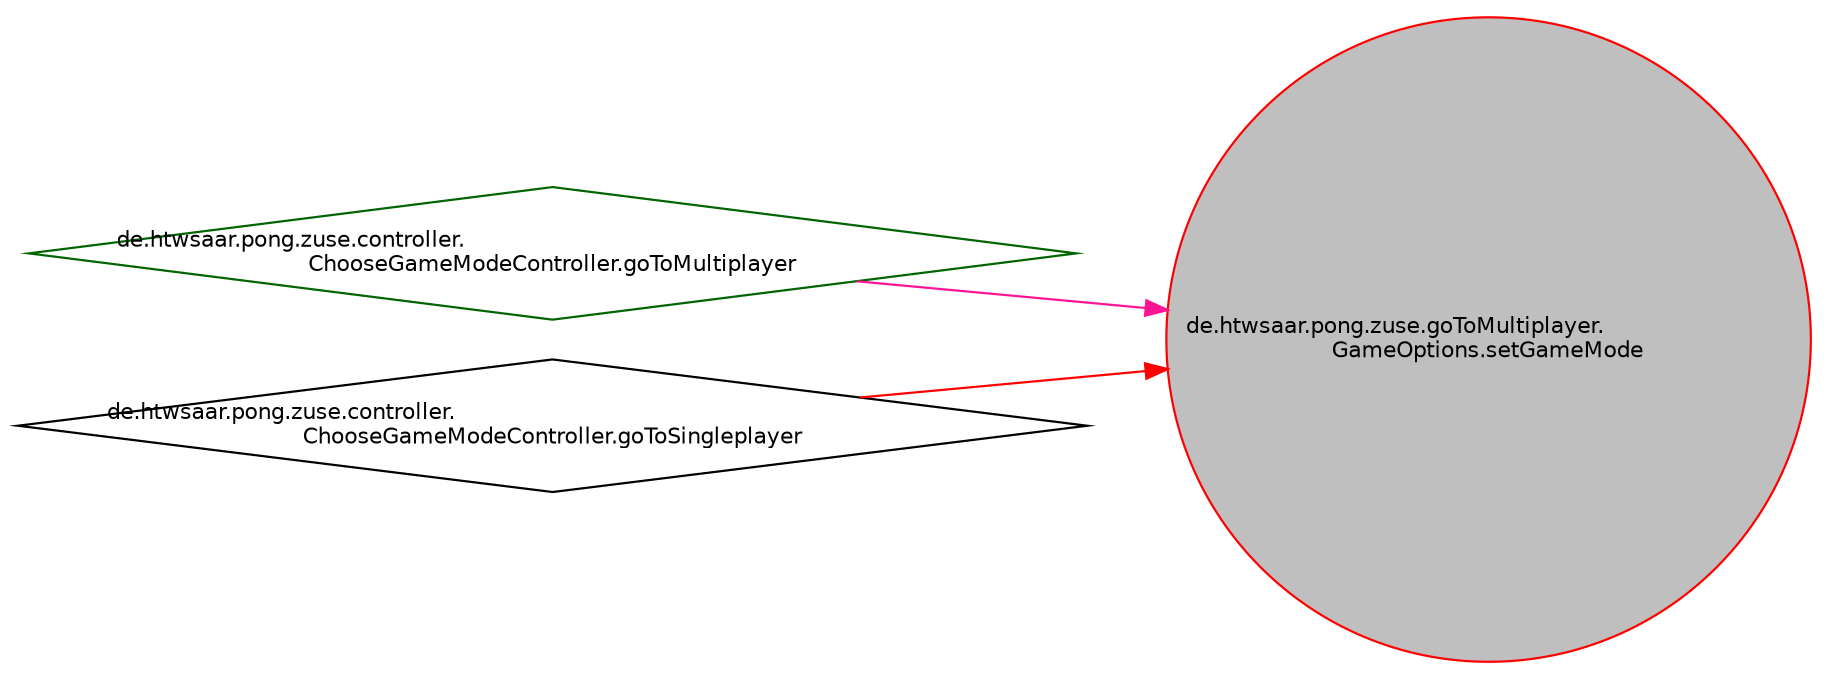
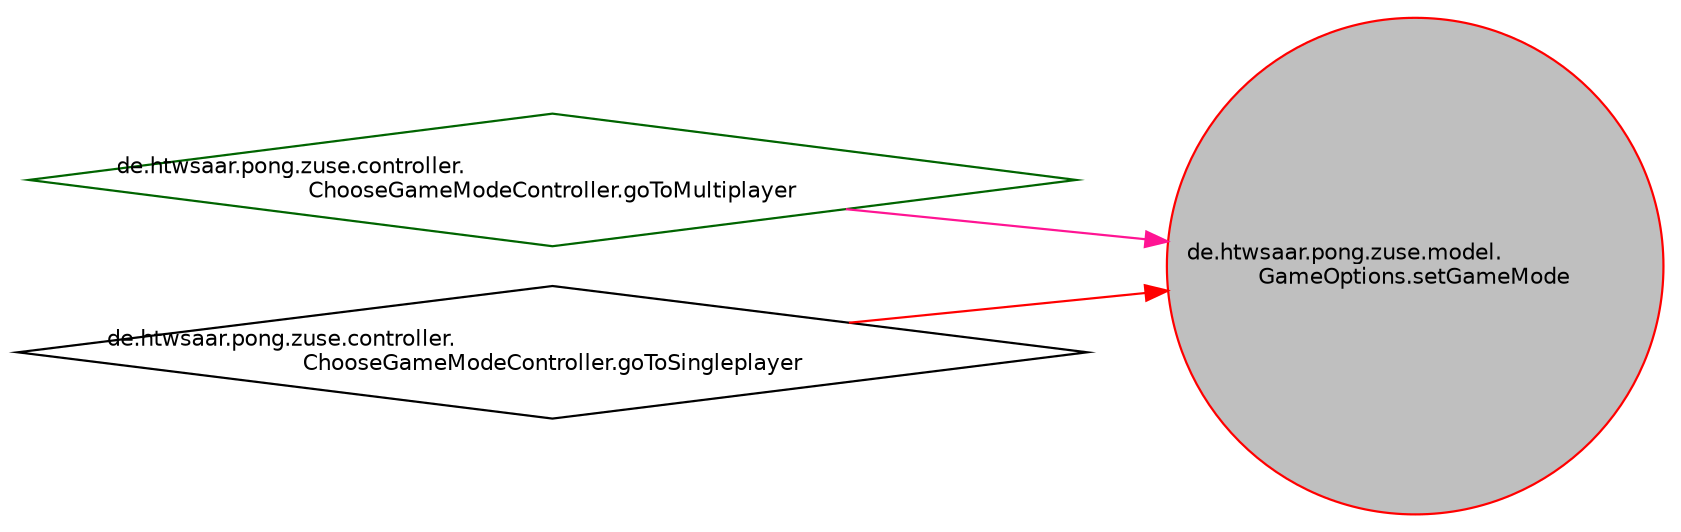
node "de.htwsaar.pong.zuse.goToMultiplayer. GameOptions.setGameMode": label "de.htwsaar.pong.zuse.goToMultiplayer. GameOptions.setGameMode" -> "de.htwsaar.pong.zuse.model. GameOptions.setGameMode"
